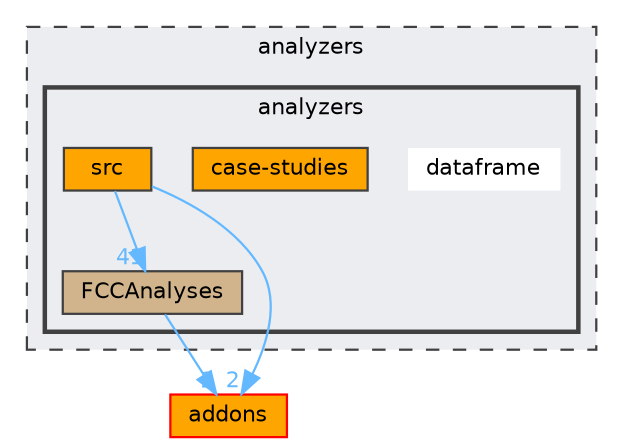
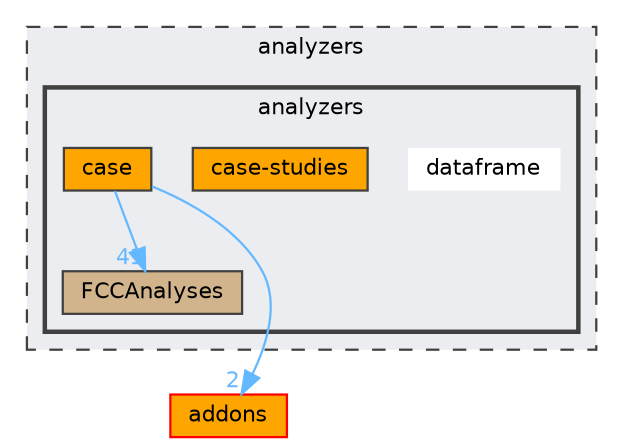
node "src": label "src" -> "case"
edge "FCCAnalyses" -> "addons": removed
